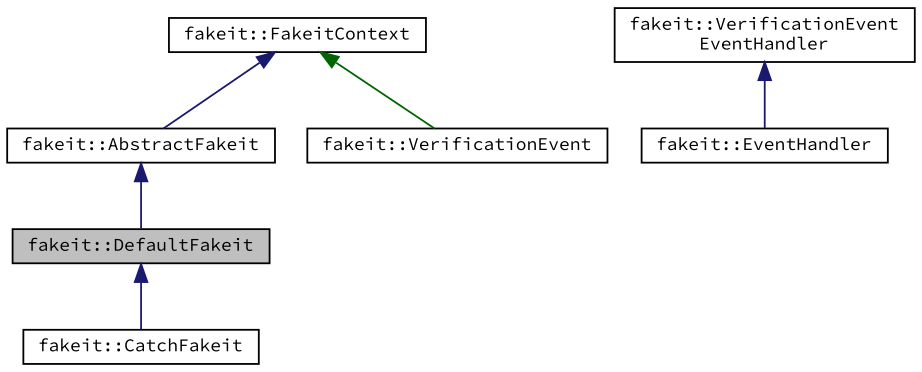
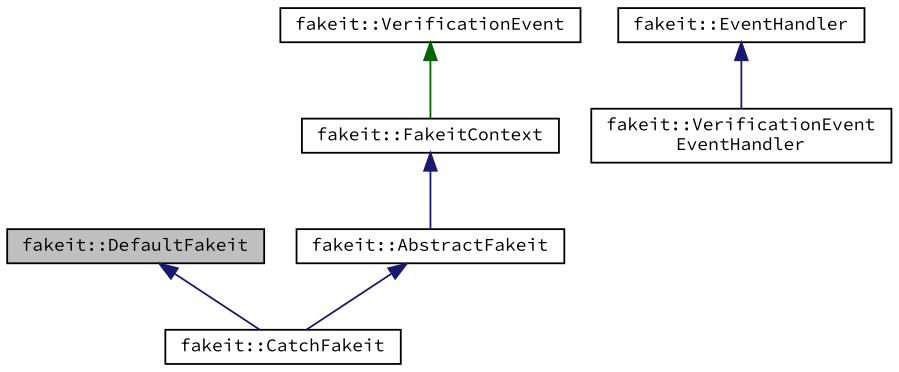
edge "fakeit::VerificationEvent" -> "fakeit::FakeitContext": reversed
edge "fakeit::EventHandler" -> "fakeit::VerificationEvent EventHandler": reversed
edge "fakeit::DefaultFakeit" -> "fakeit::AbstractFakeit": now "fakeit::CatchFakeit" -> "fakeit::AbstractFakeit"
